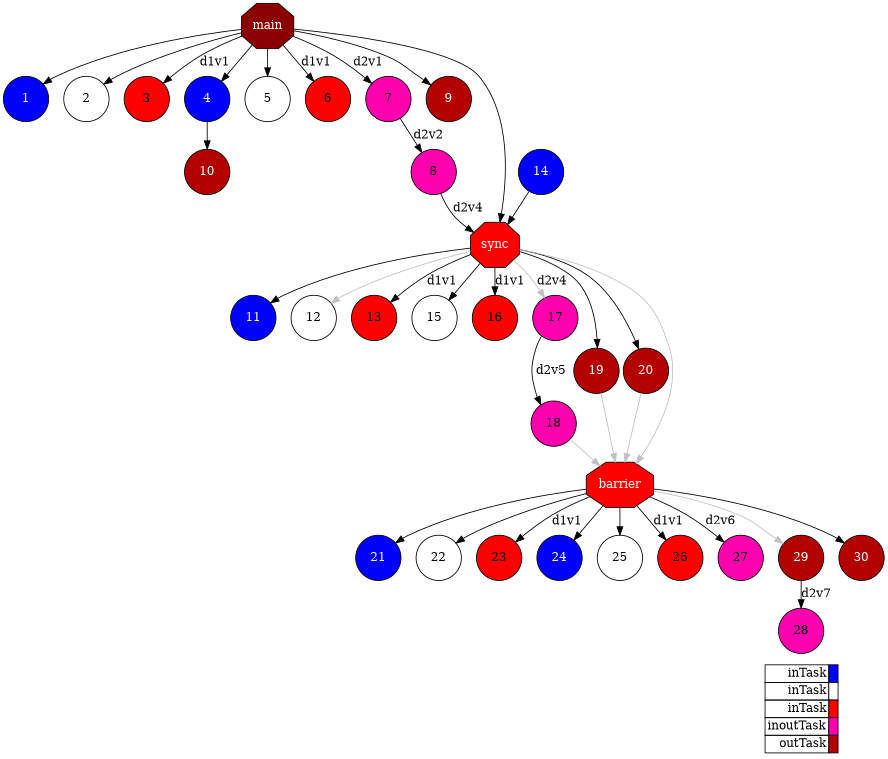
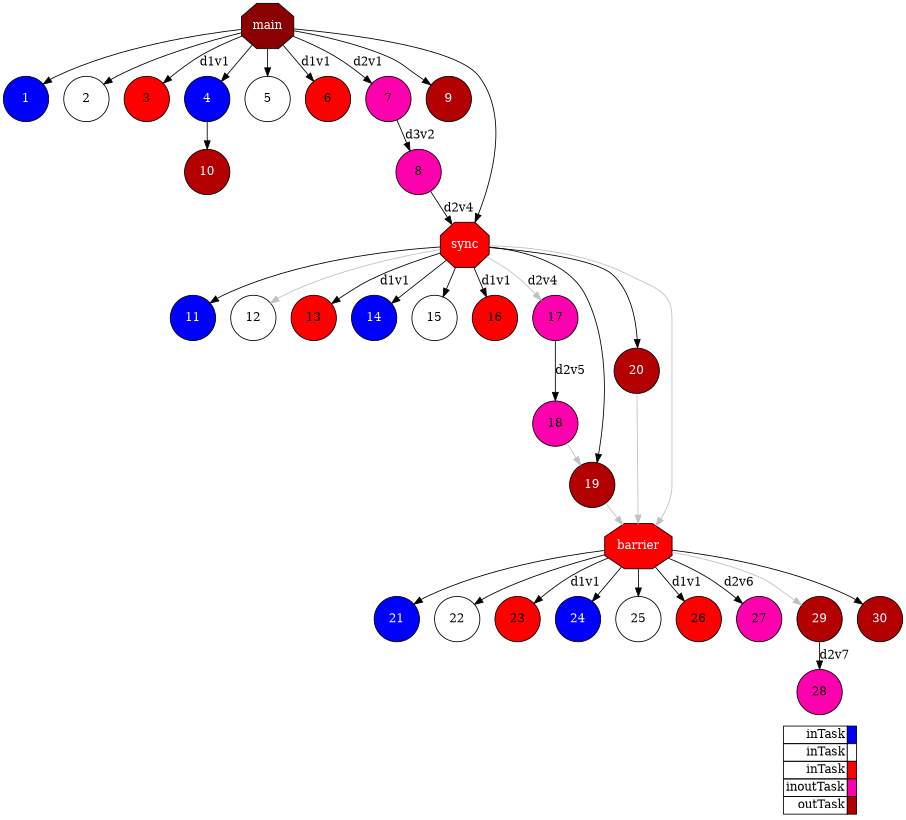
edge "7" -> "8": label "d2v2" -> "d3v2"
edge "14" -> "sync": reversed
edge "18" -> "barrier": now "18" -> "19"
